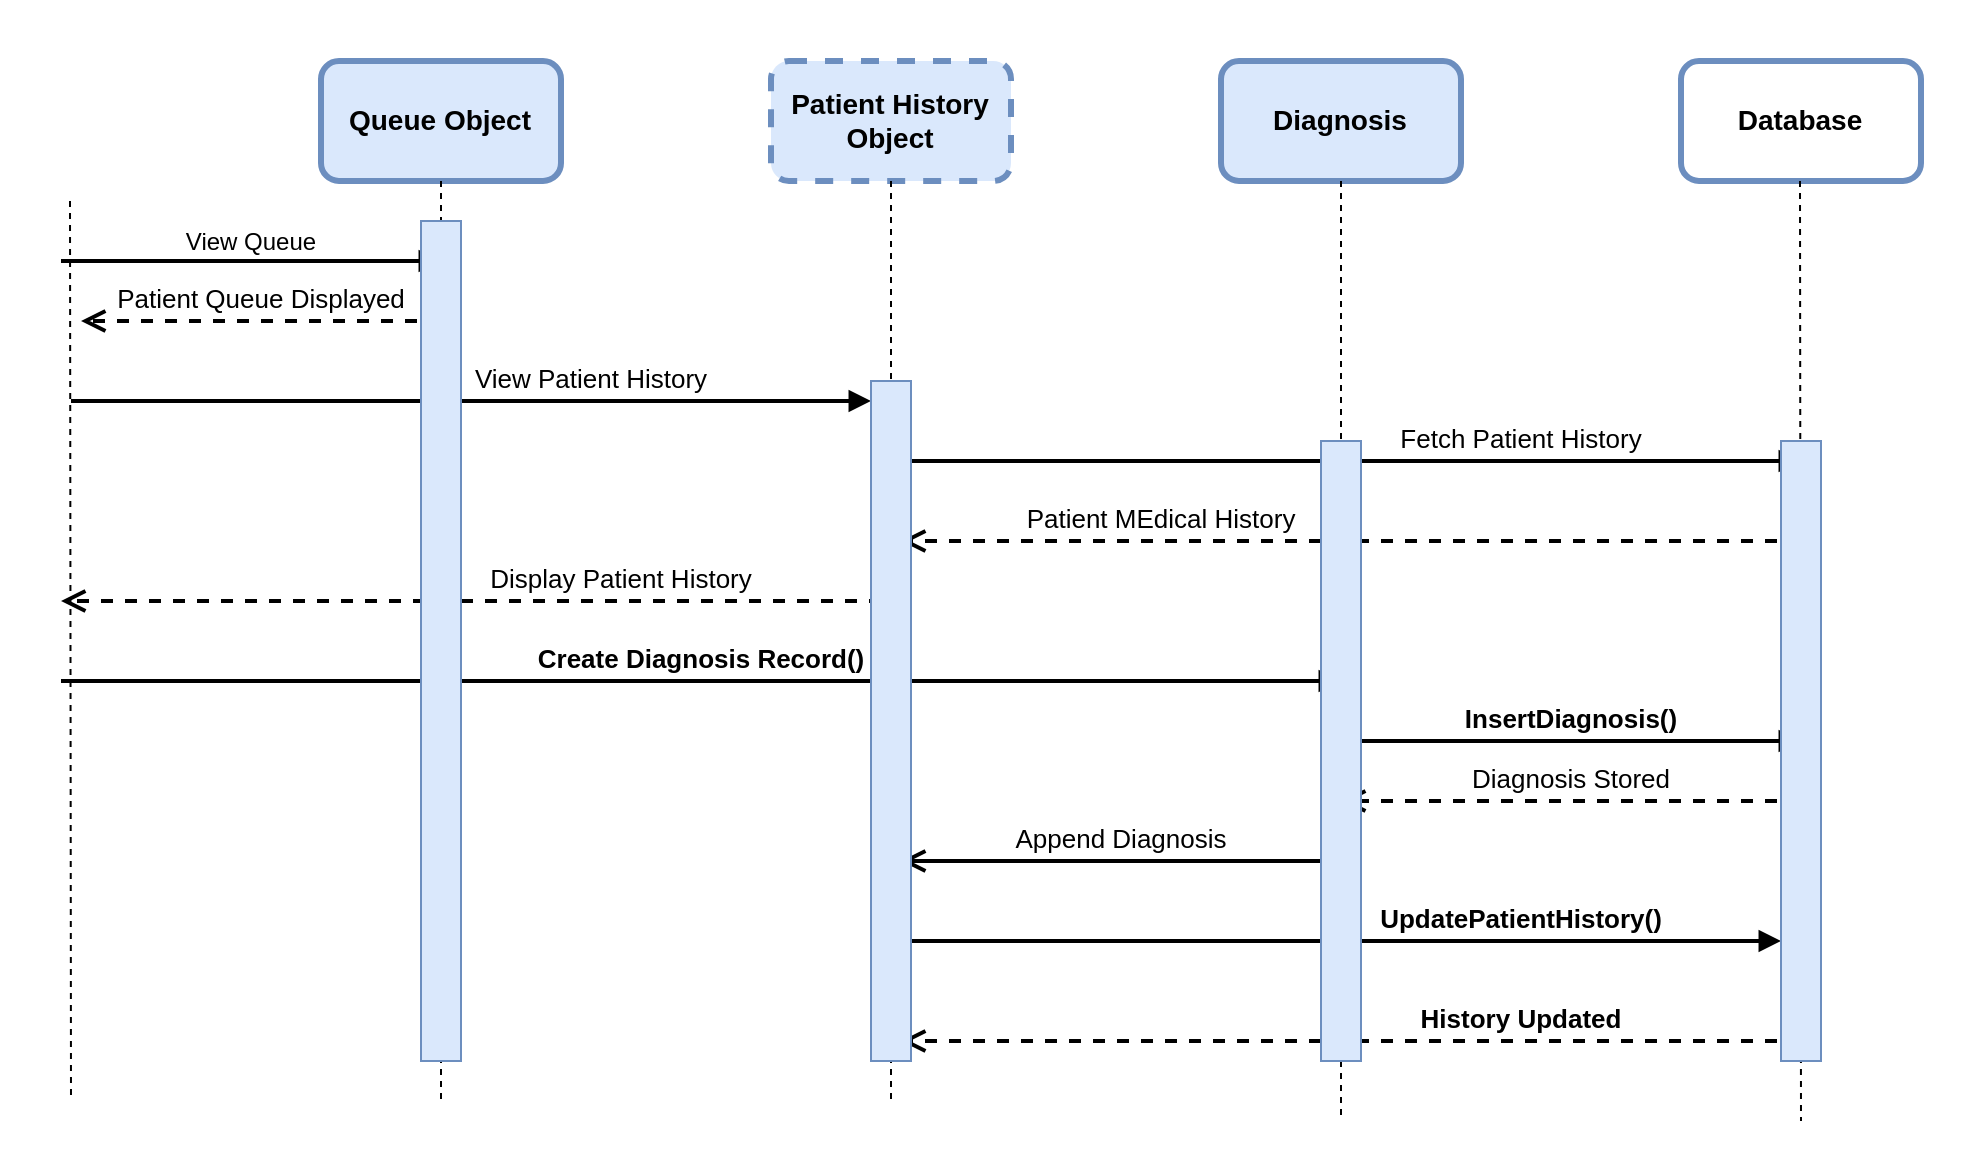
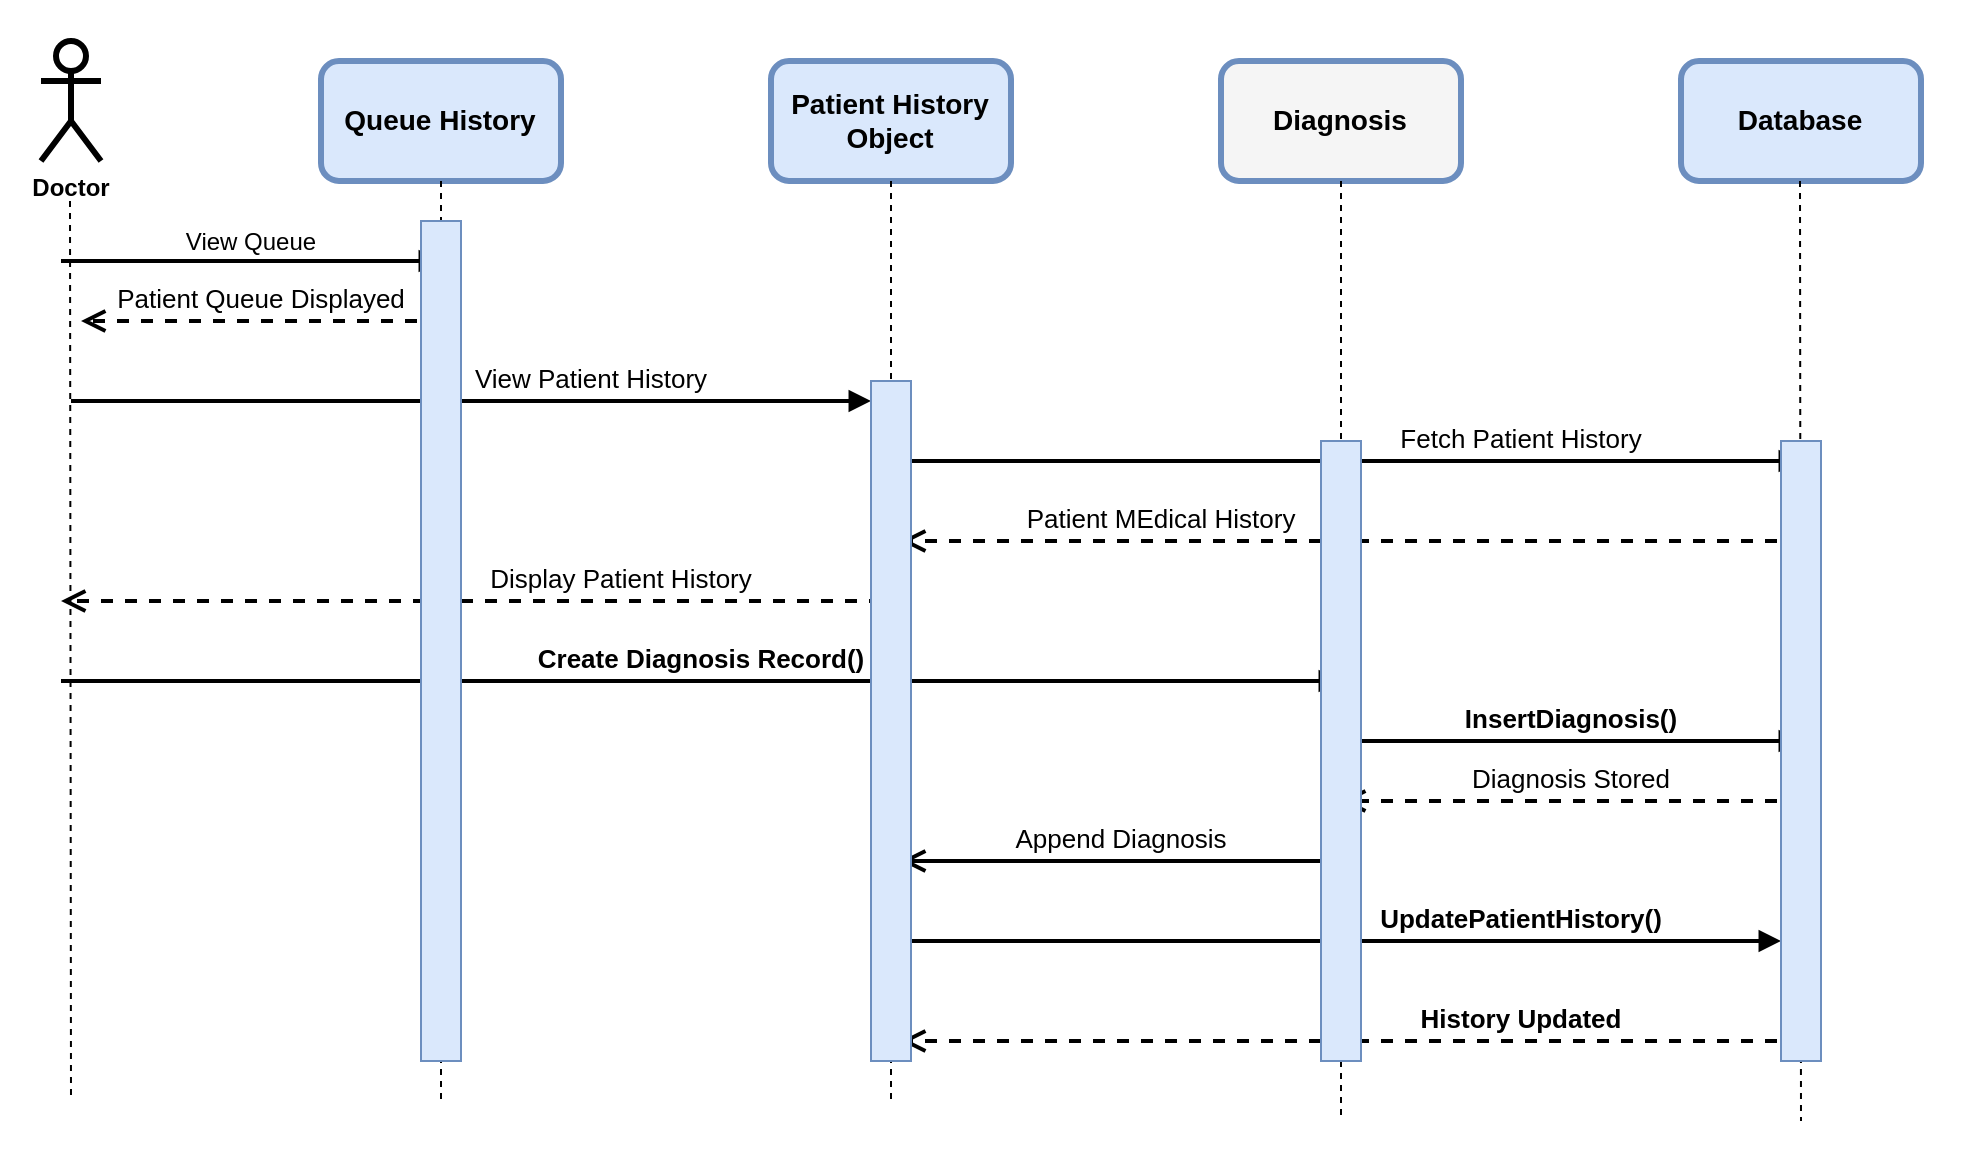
node "Doctor": added
node "Queue Object": label "Queue Object" -> "Queue History"
node "Patient History Object": style dashed -> solid
node "Diagnosis": fillcolor #dae8fc -> #f5f5f5
node "Database": fillcolor #ffffff -> #dae8fc
